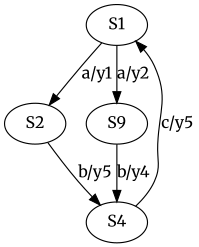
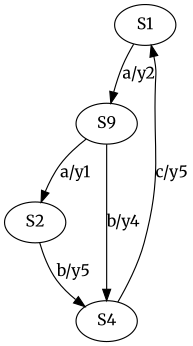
edge "S1" -> "S2": now "S9" -> "S2"
